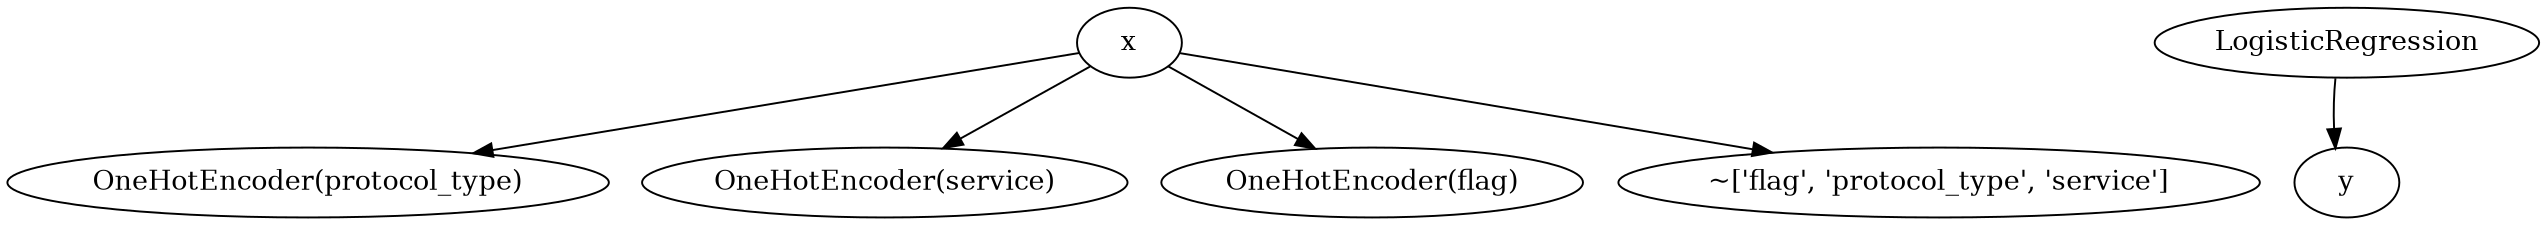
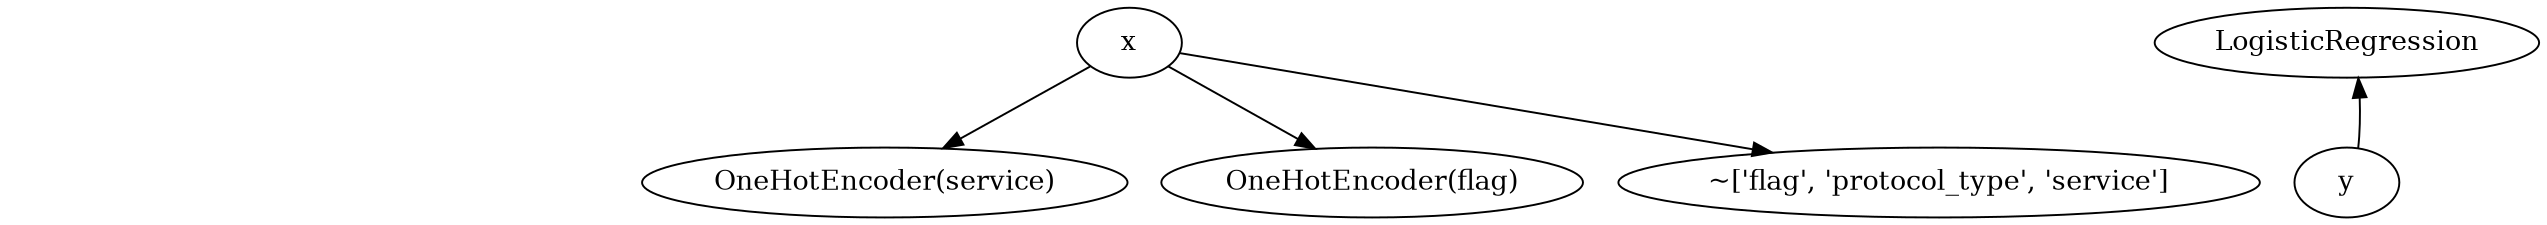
edge "LogisticRegression" -> "y": reversed
node "OneHotEncoder(protocol_type)": removed
